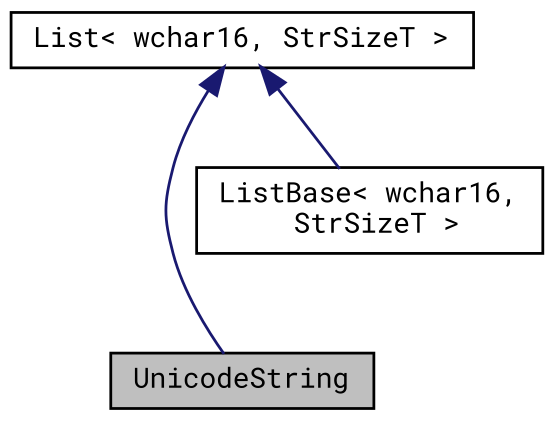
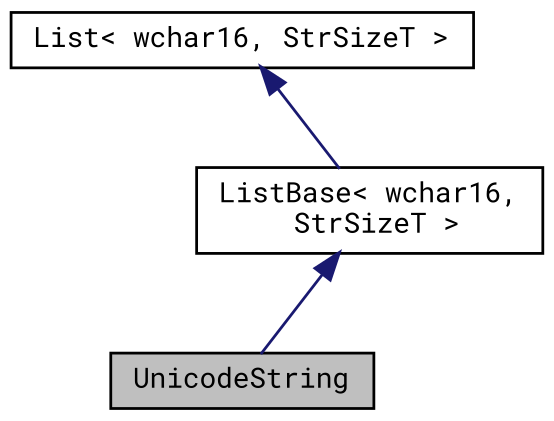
edge "UnicodeString" -> "List< wchar16, StrSizeT >": now "UnicodeString" -> "ListBase< wchar16, StrSizeT >"
